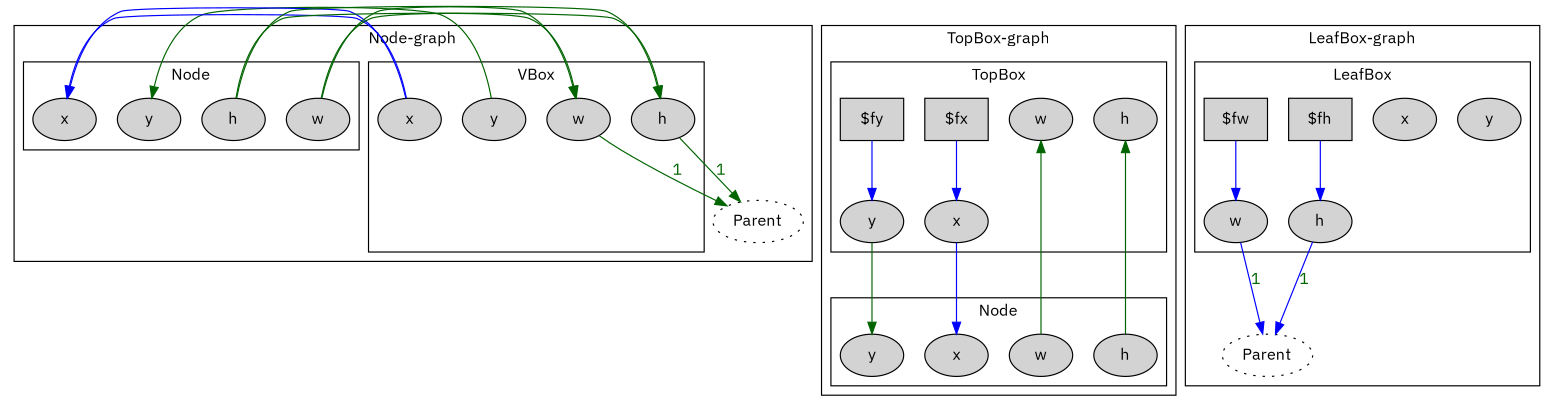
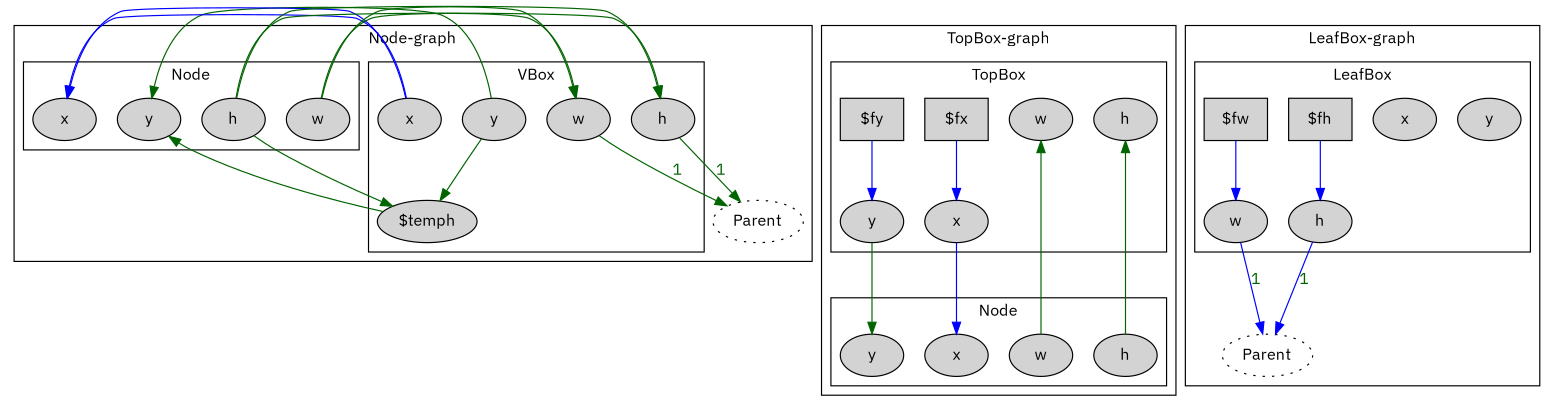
node "$temph": added
